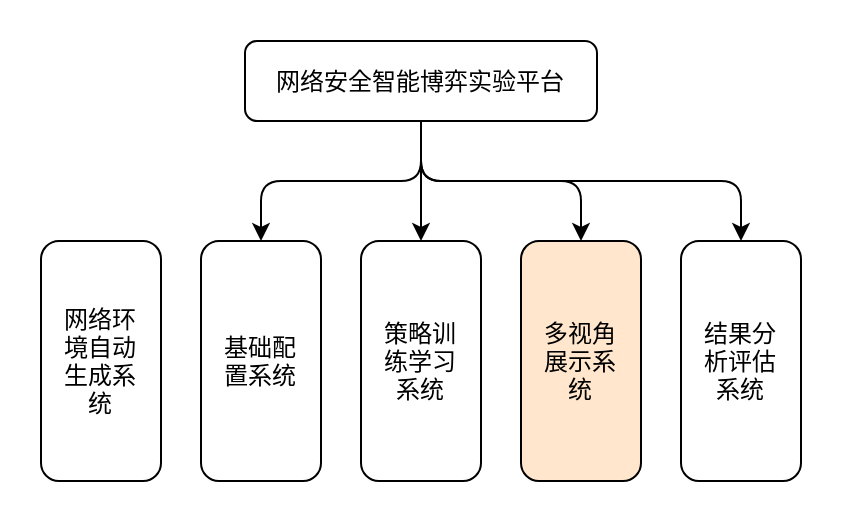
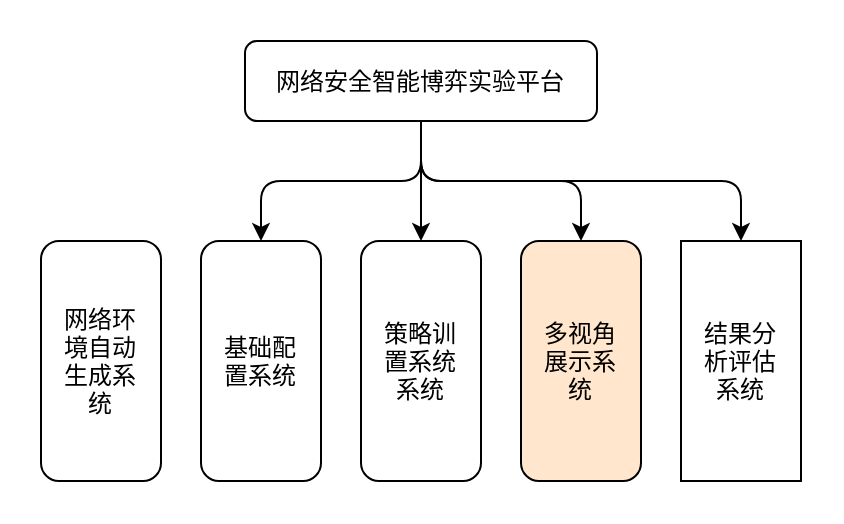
node "策略训 练学习 系统": label "策略训 练学习 系统" -> "策略训 置系统 系统"
node "结果分 析评估 系统": shape rounded rectangle -> rectangle
